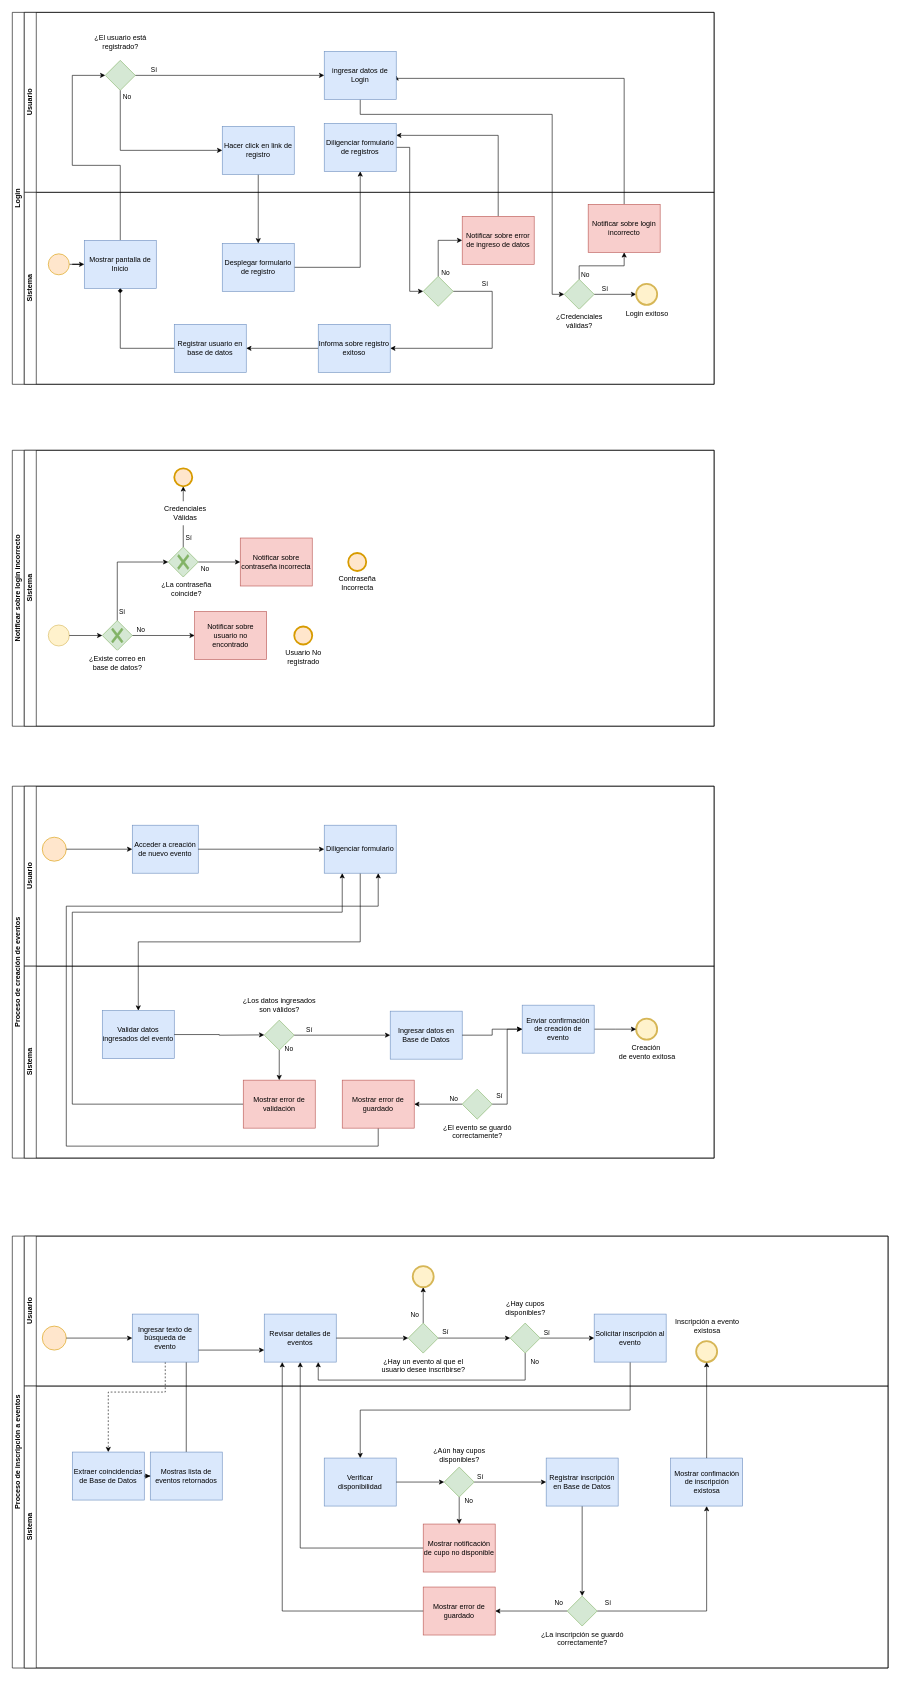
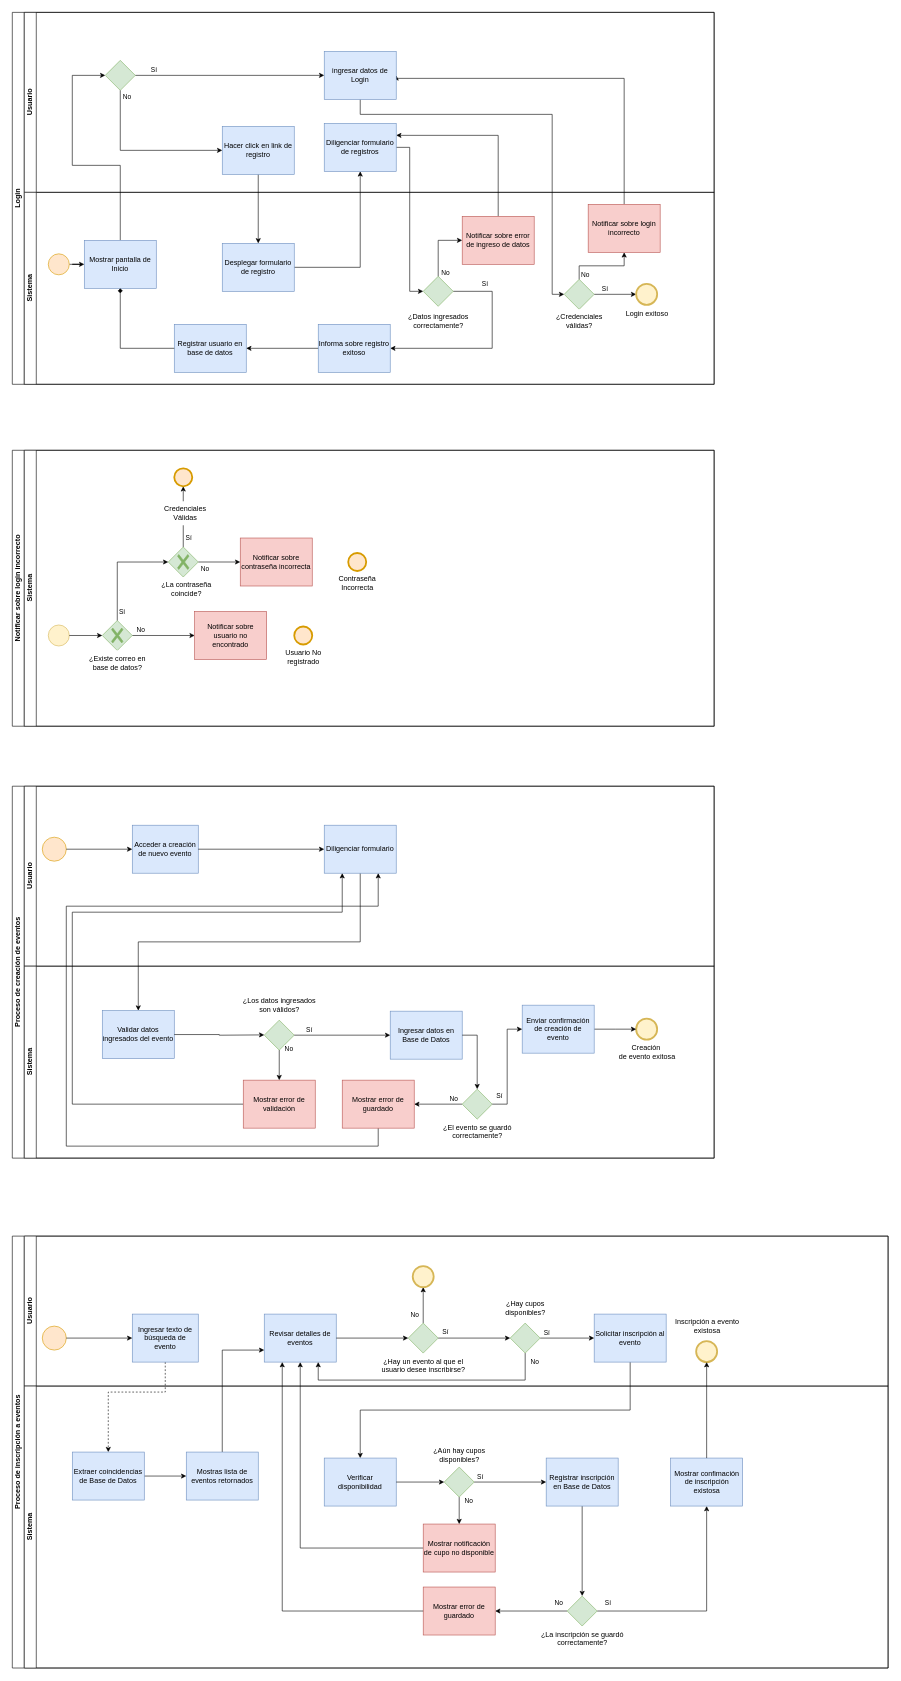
node "¿El usuario está registrado?": removed
node "¿Datos ingresados correctamente?": added
edge "Ingresar datos en Base de Datos" -> "Enviar confirmación de creación de evento": now "Ingresar datos en Base de Datos" -> "¿El evento se guardó correctamente?"
node "Mostras lista de eventos retornados": moved (186, 1476) -> (222, 1476)
